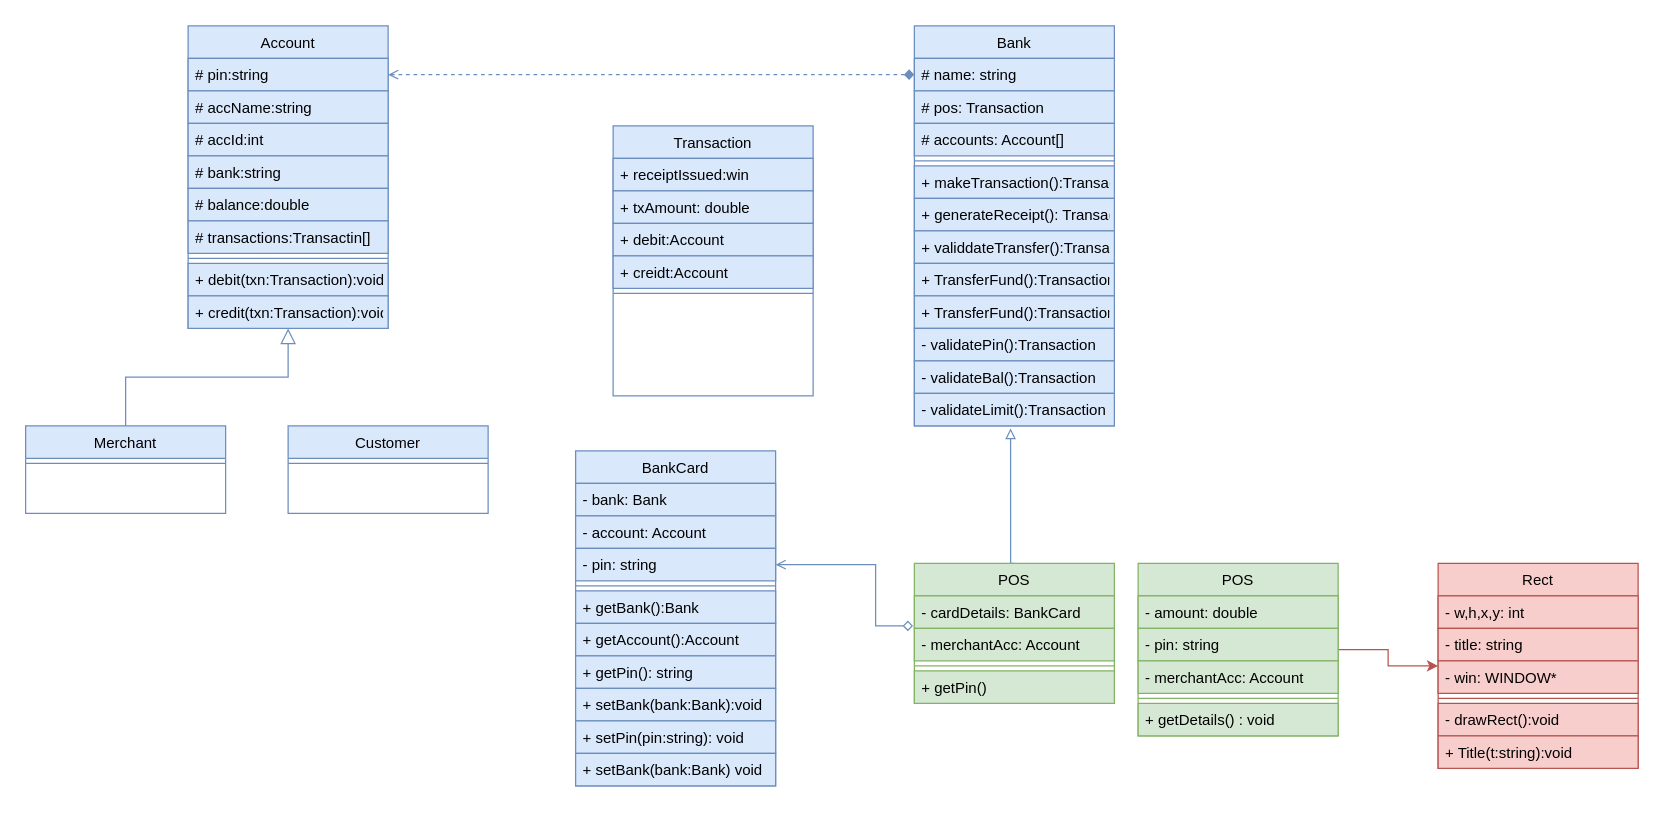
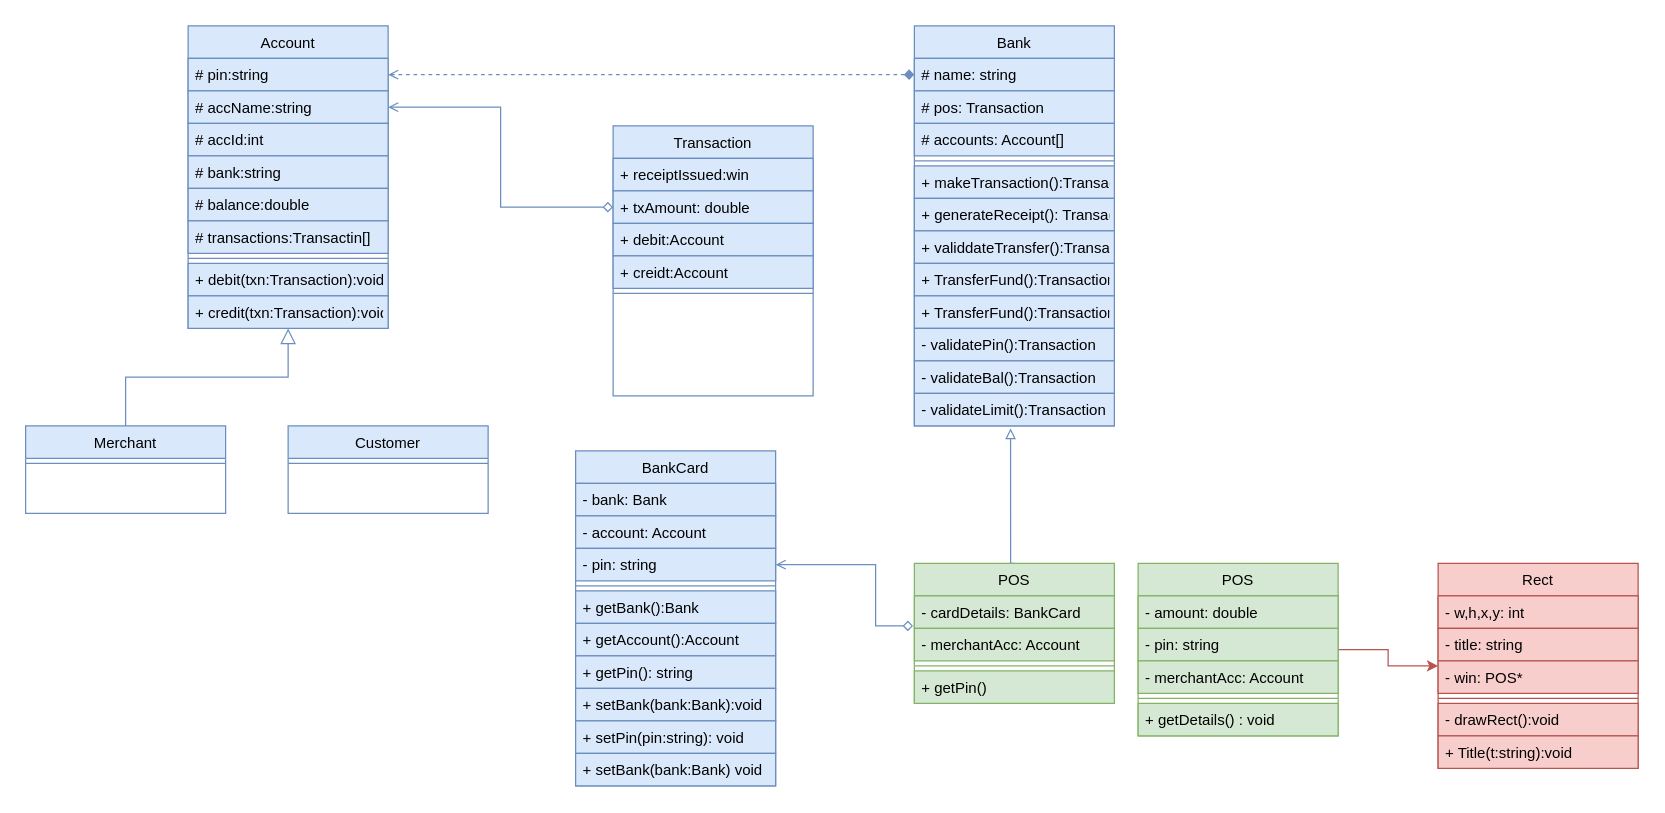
edge "# accName:string" -- "+ txAmount: double": added
node "- win: WINDOW*": label "- win: WINDOW*" -> "- win: POS*"
